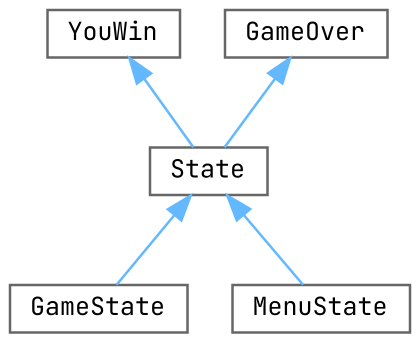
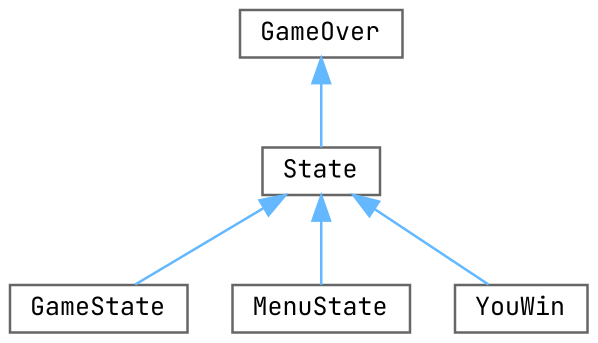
edge "State" -> "YouWin": reversed
